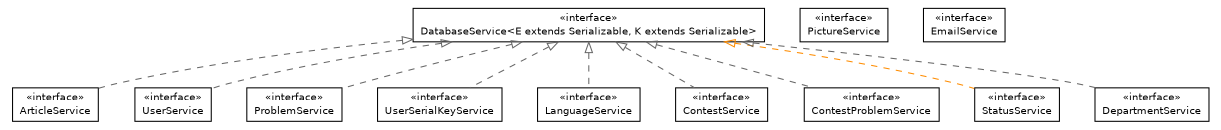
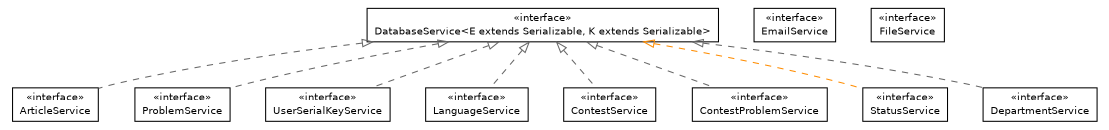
node "PictureService": removed
node "FileService": added
node "UserService": removed
